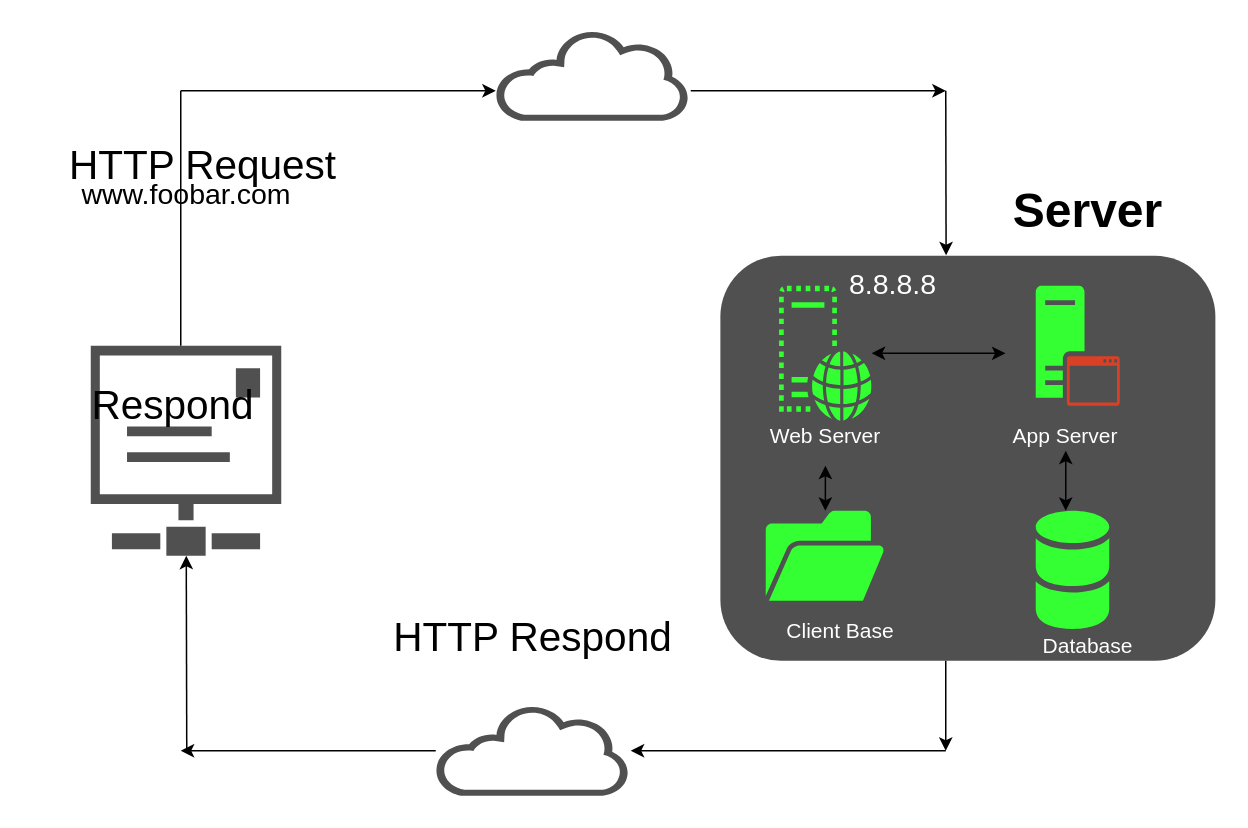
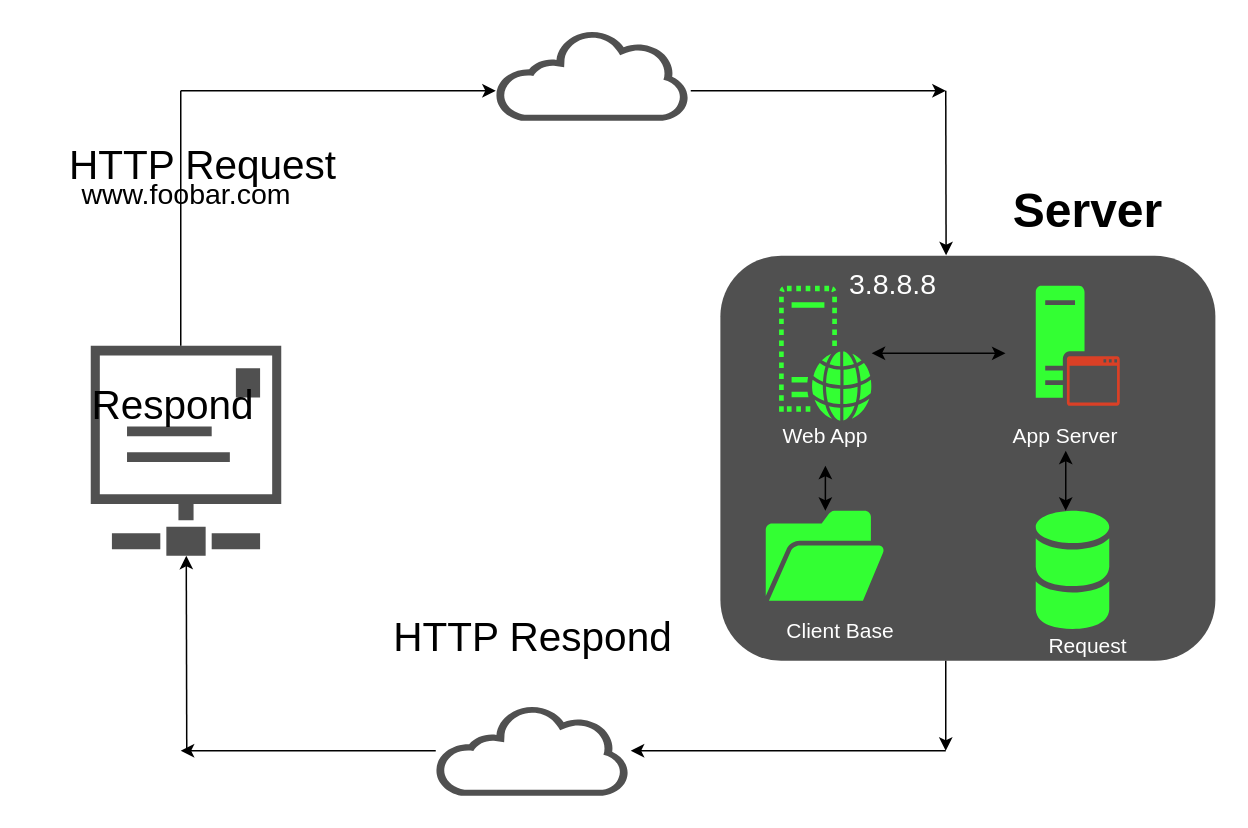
node "8.8.8.8": label "8.8.8.8" -> "3.8.8.8"
node "Web Server": label "Web Server" -> "Web App"
node "Database": label "Database" -> "Request"
